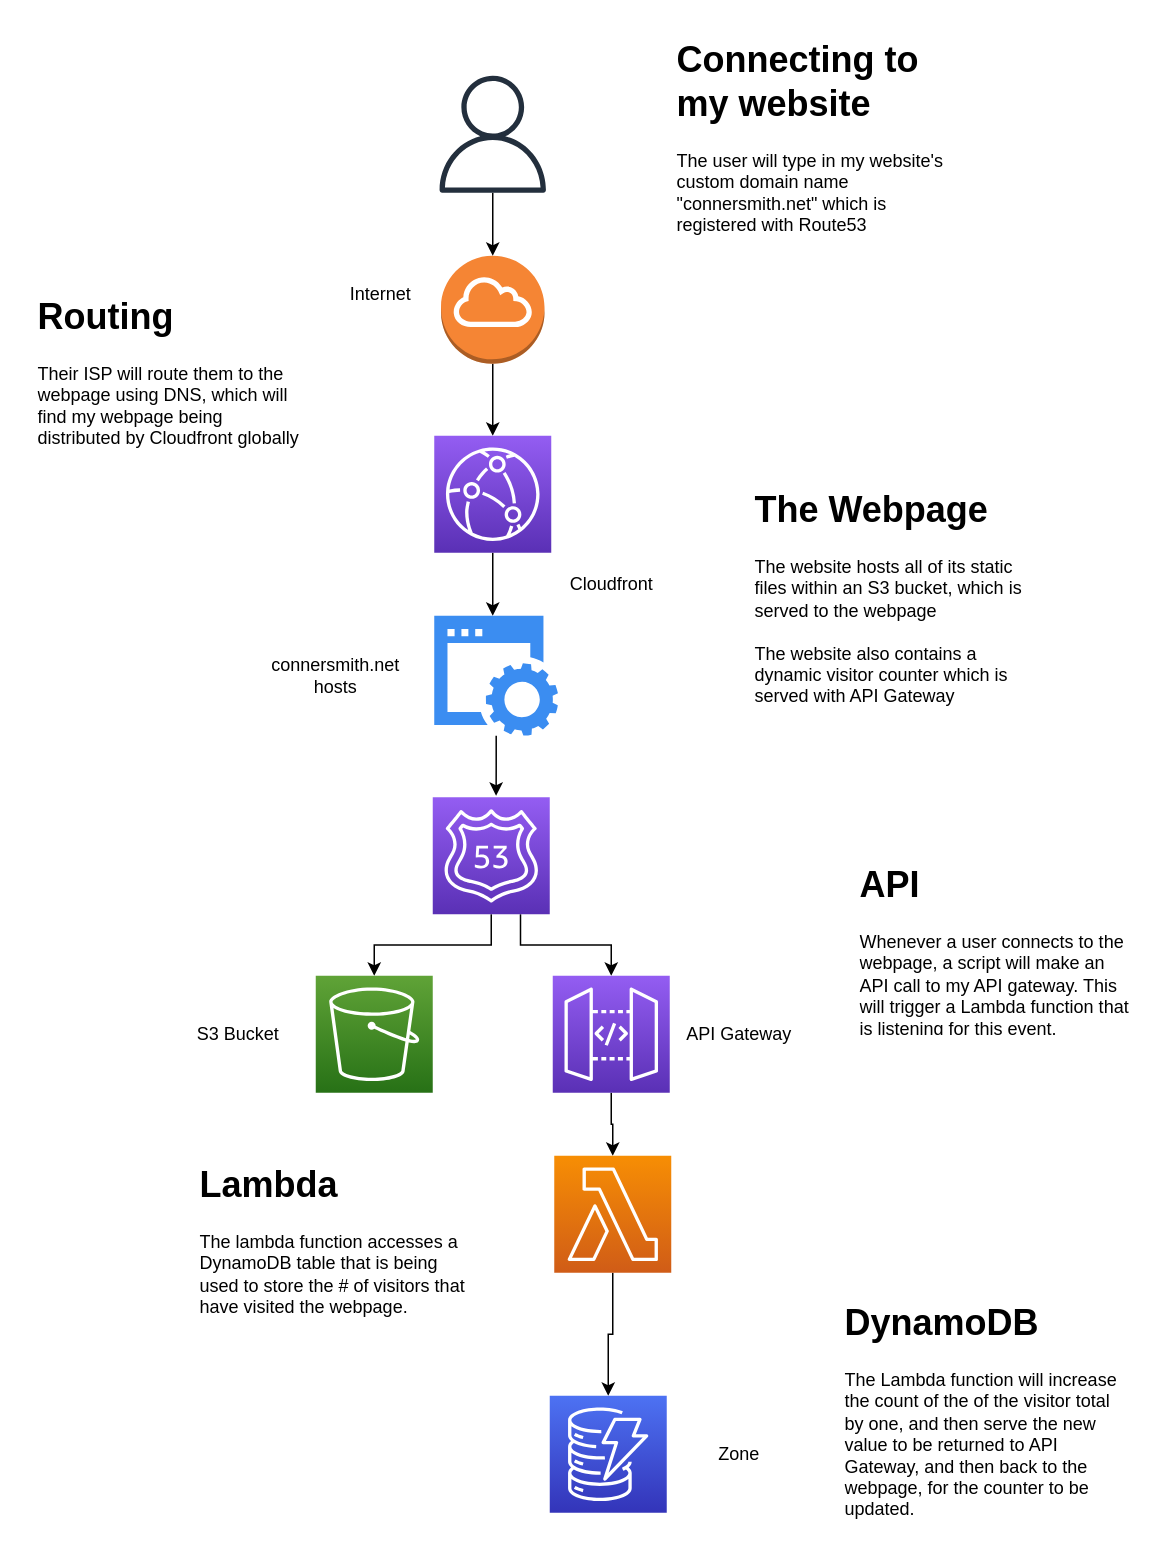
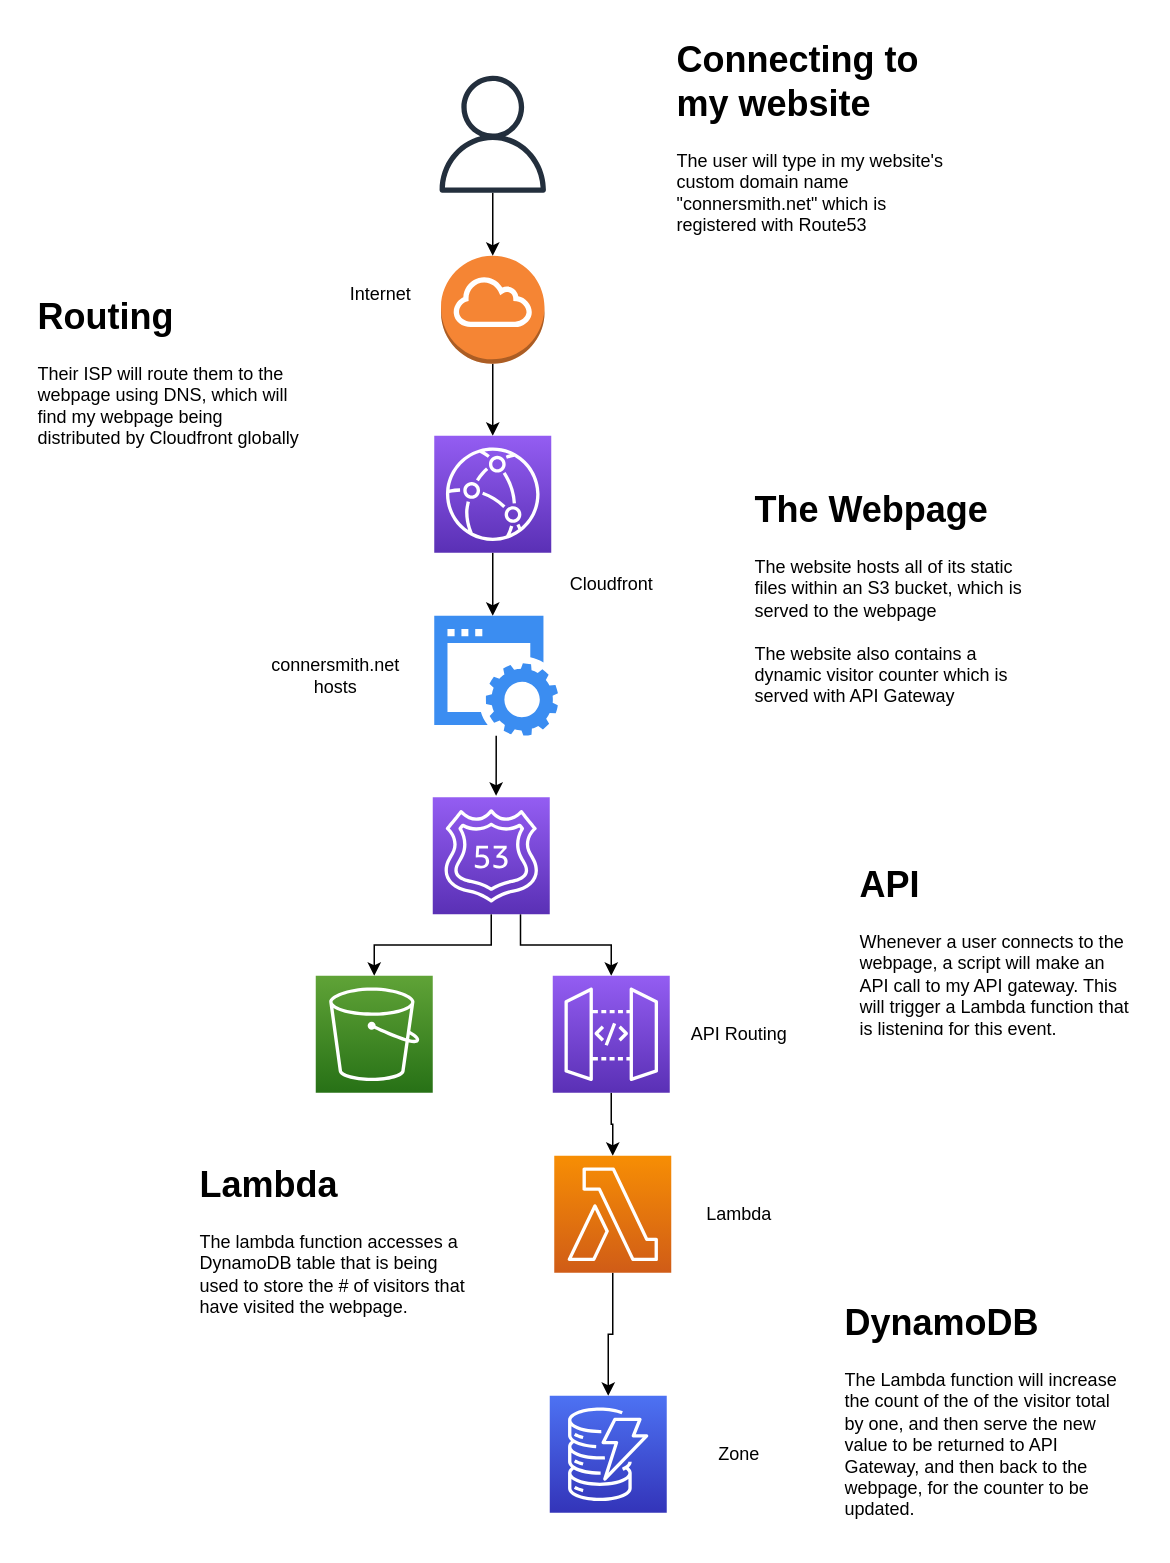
node "S3 Bucket": removed
node "API Gateway": label "API Gateway" -> "API Routing"
node "Lambda": added
